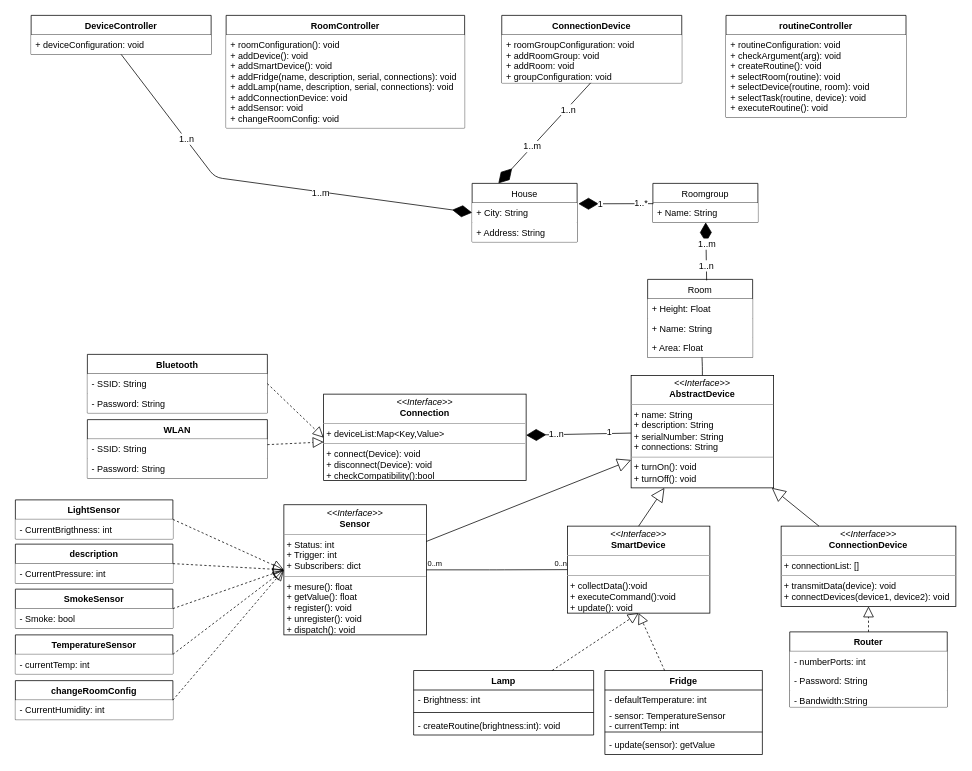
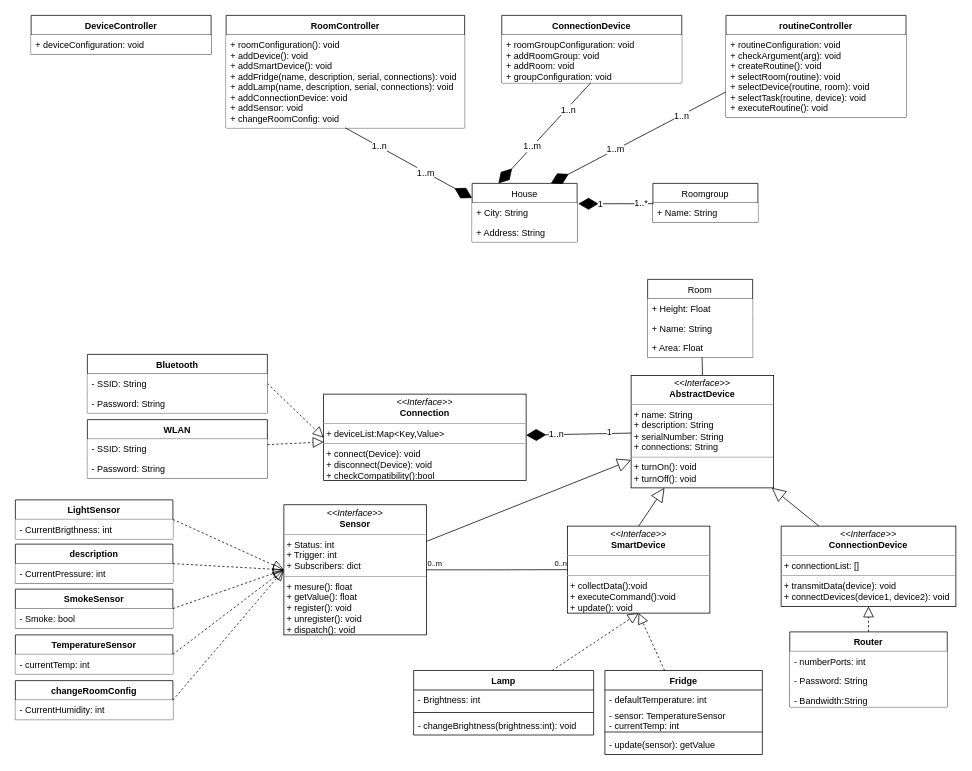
edge "routineController" -> "House": added, labels "1..n", "1..m"
edge "RoomController" -> "House": added, labels "1..n", "1..m"
edge "DeviceController" -> "House": removed, labels "1..n", "1..m"
edge "Room" -> "Roomgroup": removed, labels "1..n", "1..m"
node "- createRoutine(brightness:int): void": label "- createRoutine(brightness:int): void" -> "- changeBrightness(brightness:int): void"
